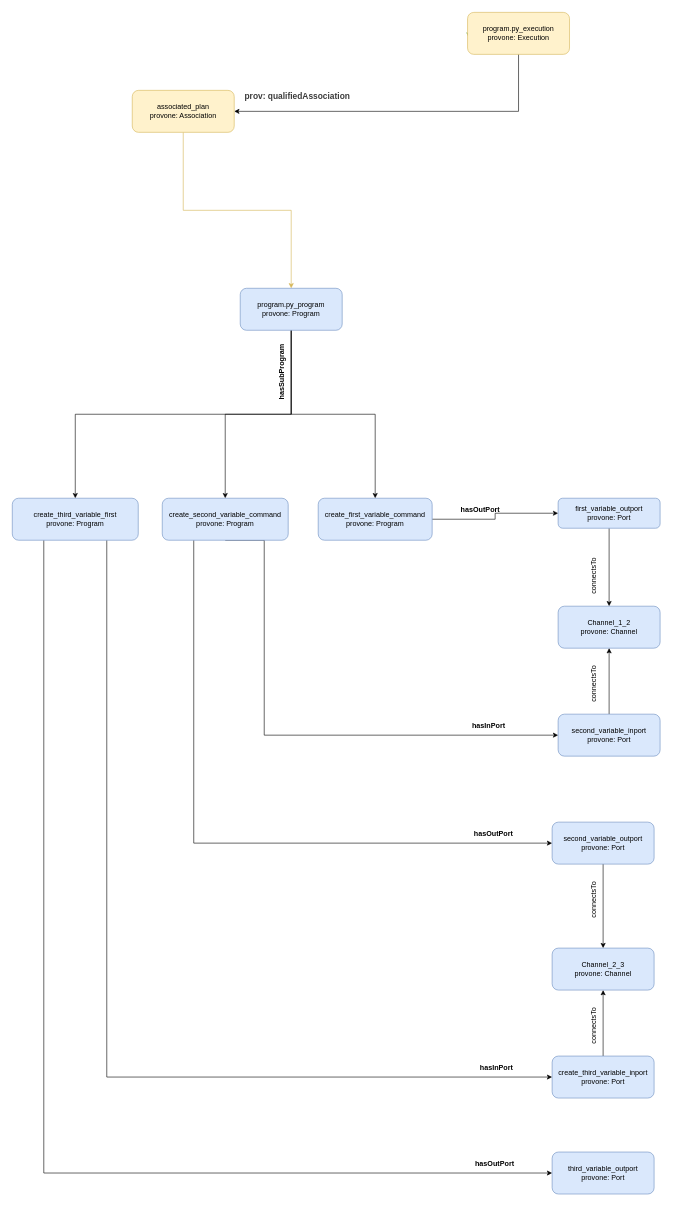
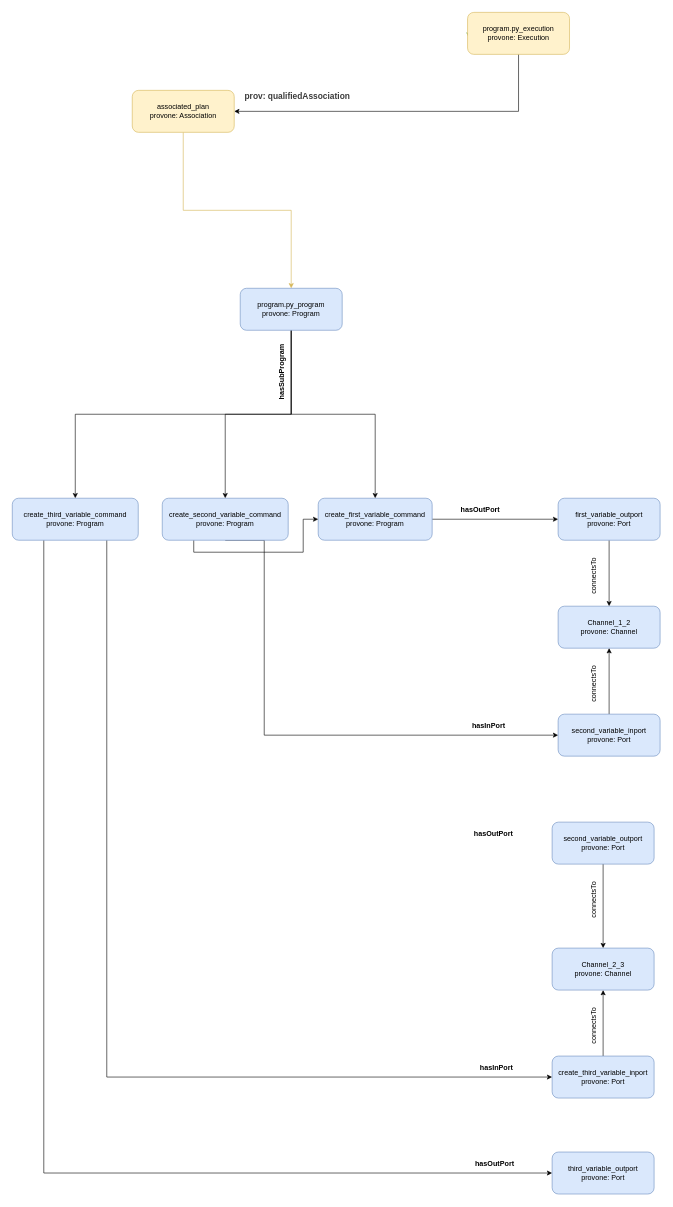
node "first_variable_outport provone: Port": size 102x30 -> 102x42
node "create_third_variable_first provone: Program": label "create_third_variable_first provone: Program" -> "create_third_variable_command provone: Program"
edge "create_second_variable_command provone: Program" -> "second_variable_outport provone: Port": now "create_second_variable_command provone: Program" -> "create_first_variable_command provone: Program"
